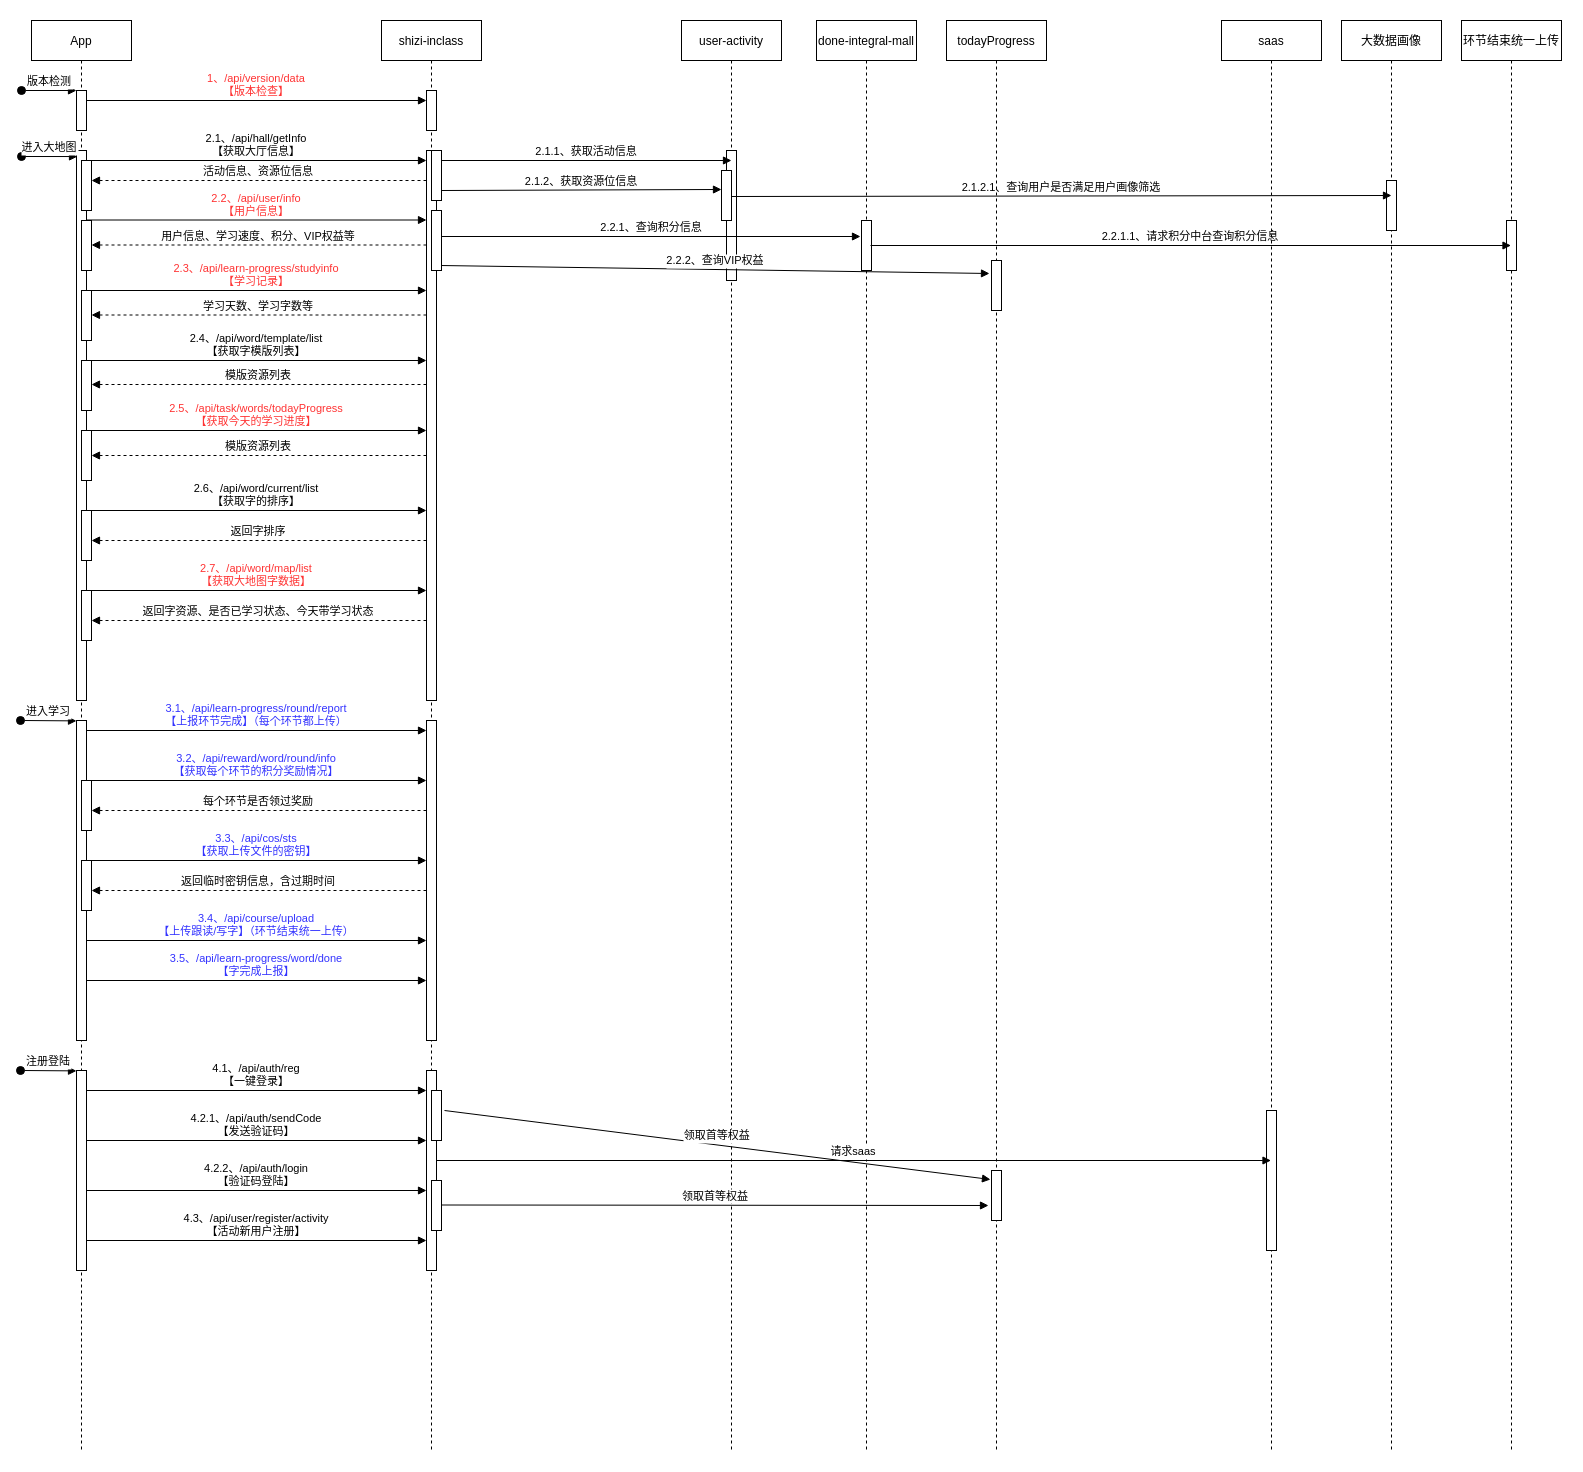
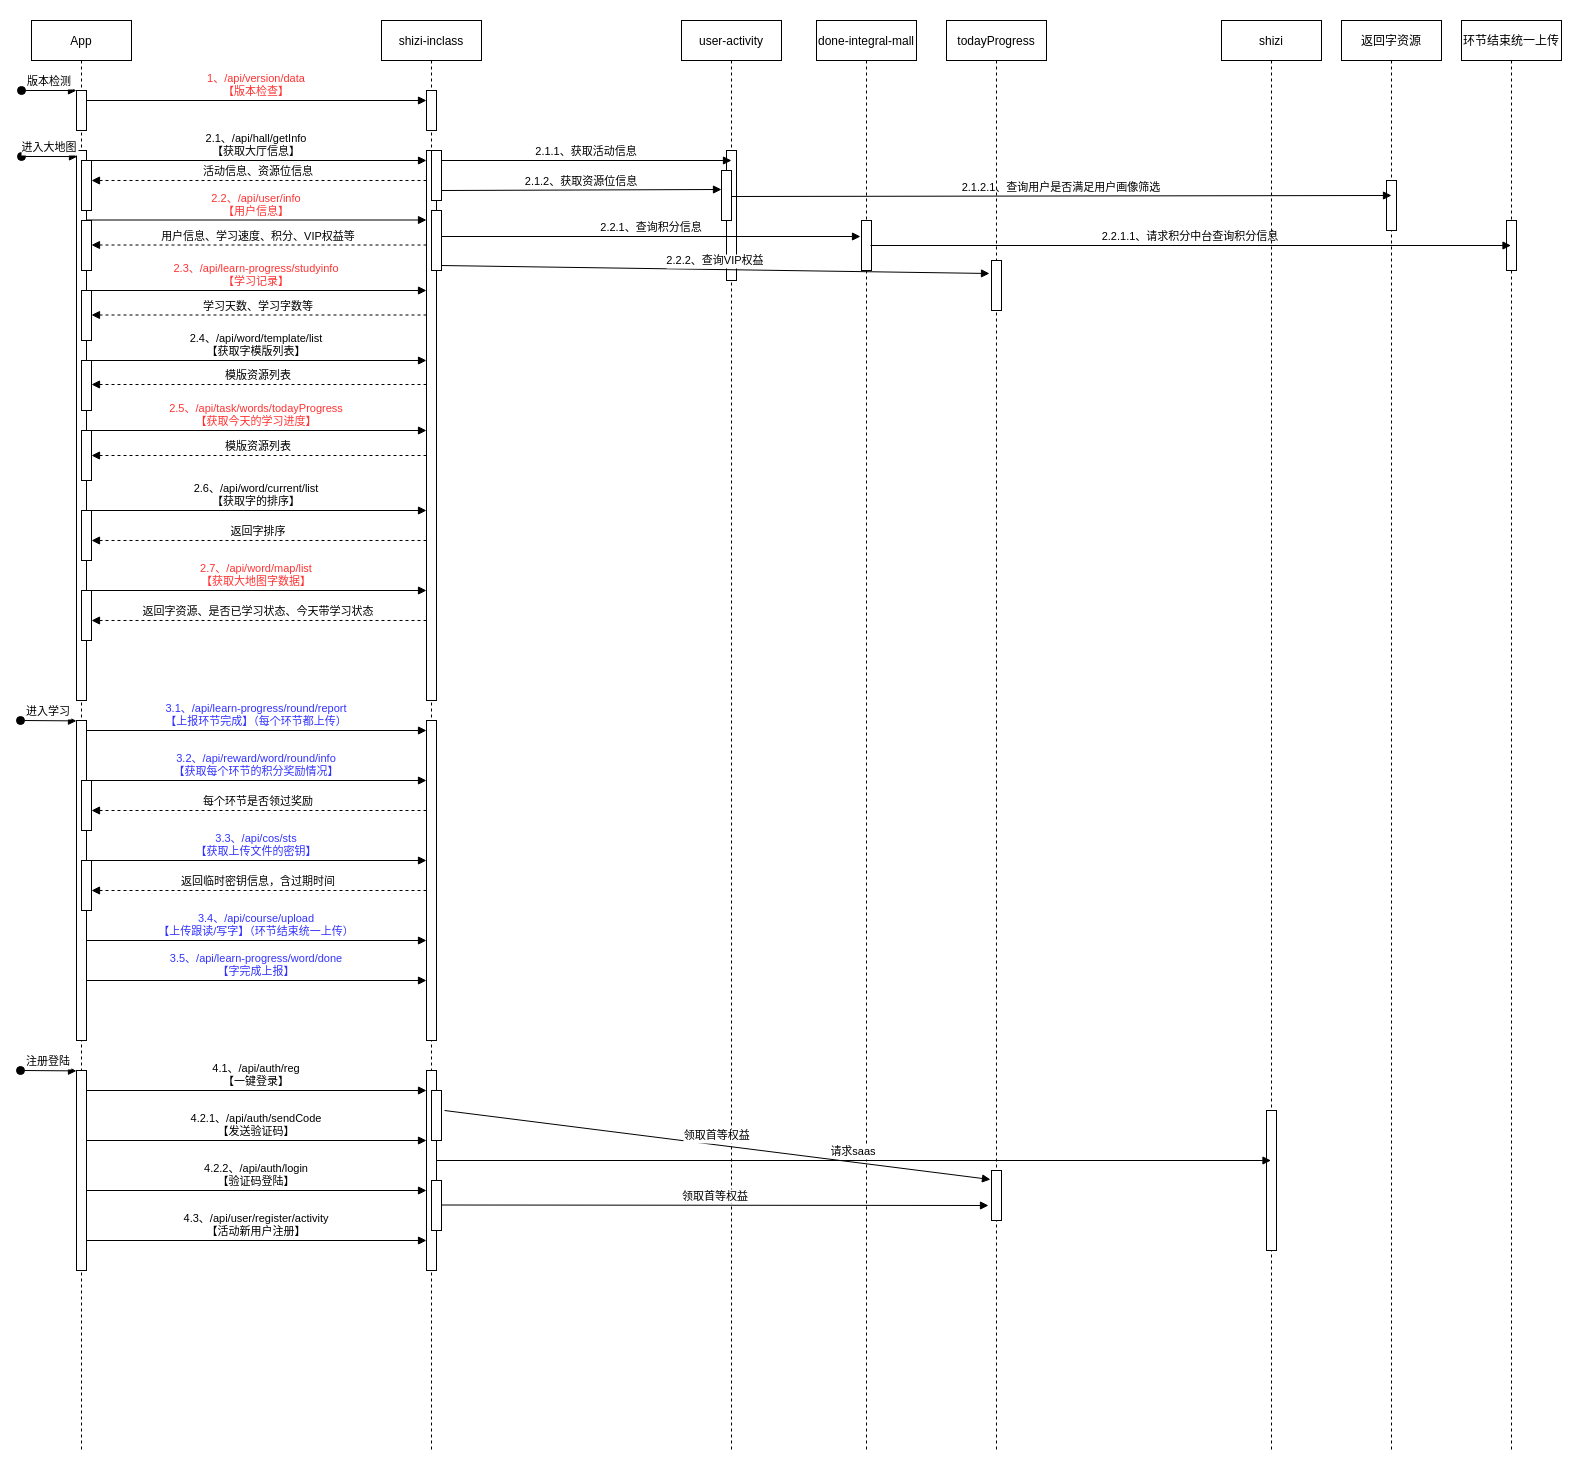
node "saas": label "saas" -> "shizi"
node "大数据画像": label "大数据画像" -> "返回字资源"
